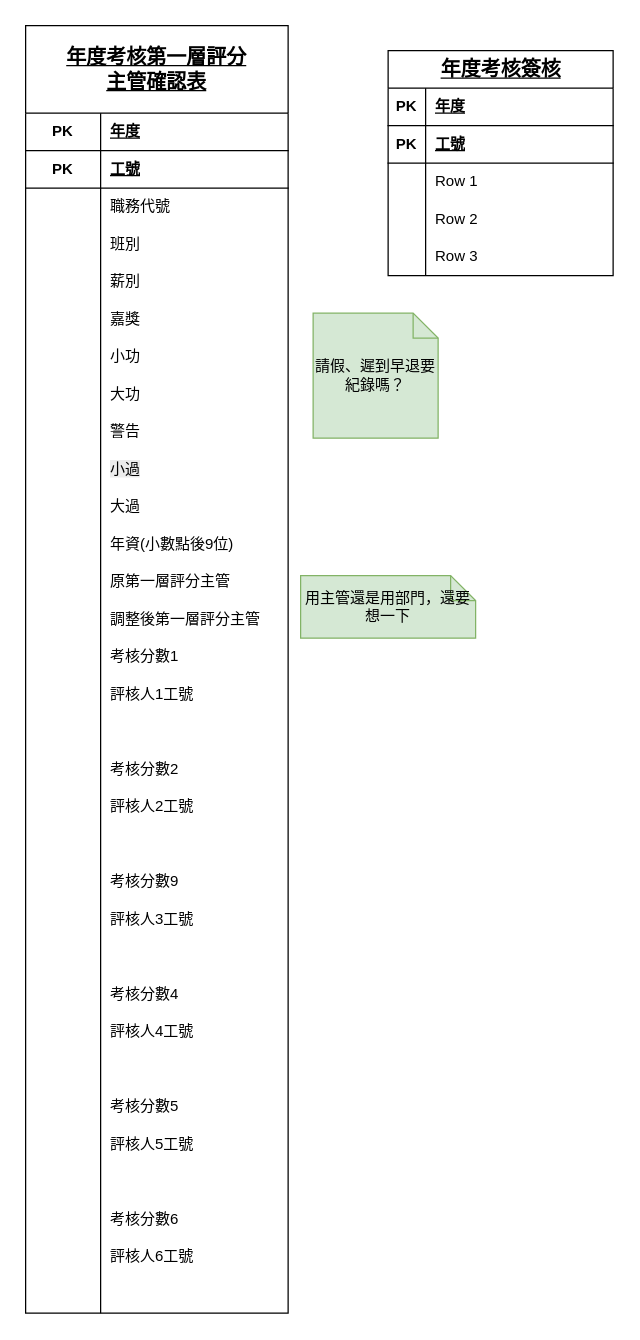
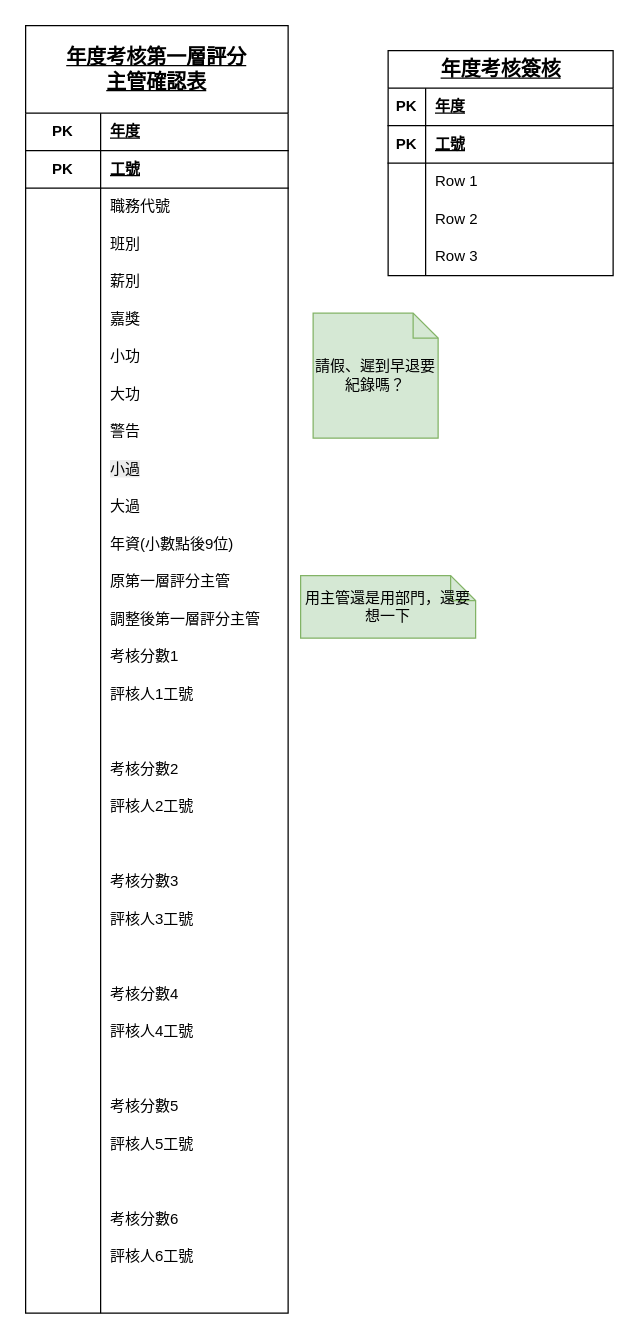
node "考核分數9": label "考核分數9" -> "考核分數3"
